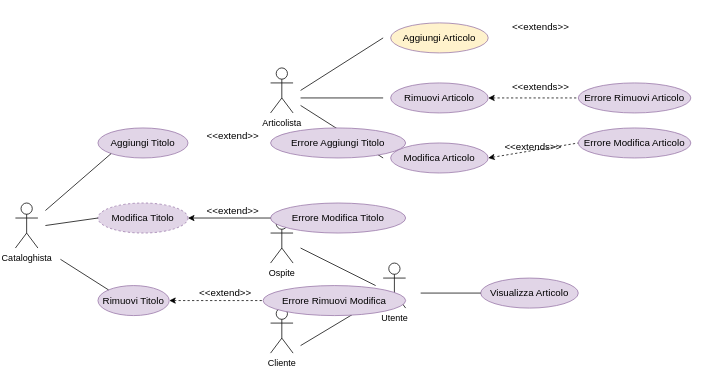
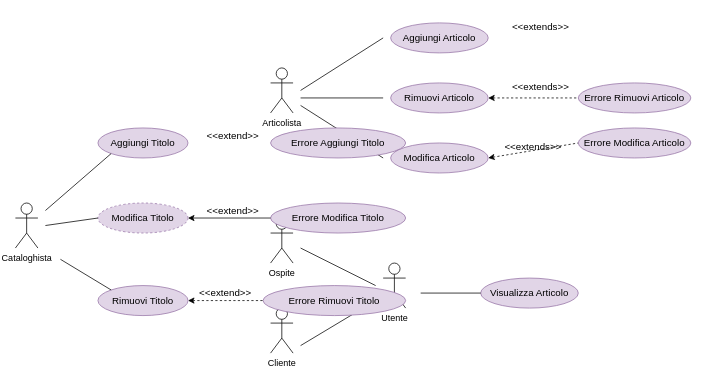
node "Aggiungi Articolo": fillcolor #fff2cc -> #e1d5e7
node "Rimuovi Titolo": size 71x30 -> 90x30
node "Errore Rimuovi Modifica": label "Errore Rimuovi Modifica" -> "Errore Rimuovi Titolo"
